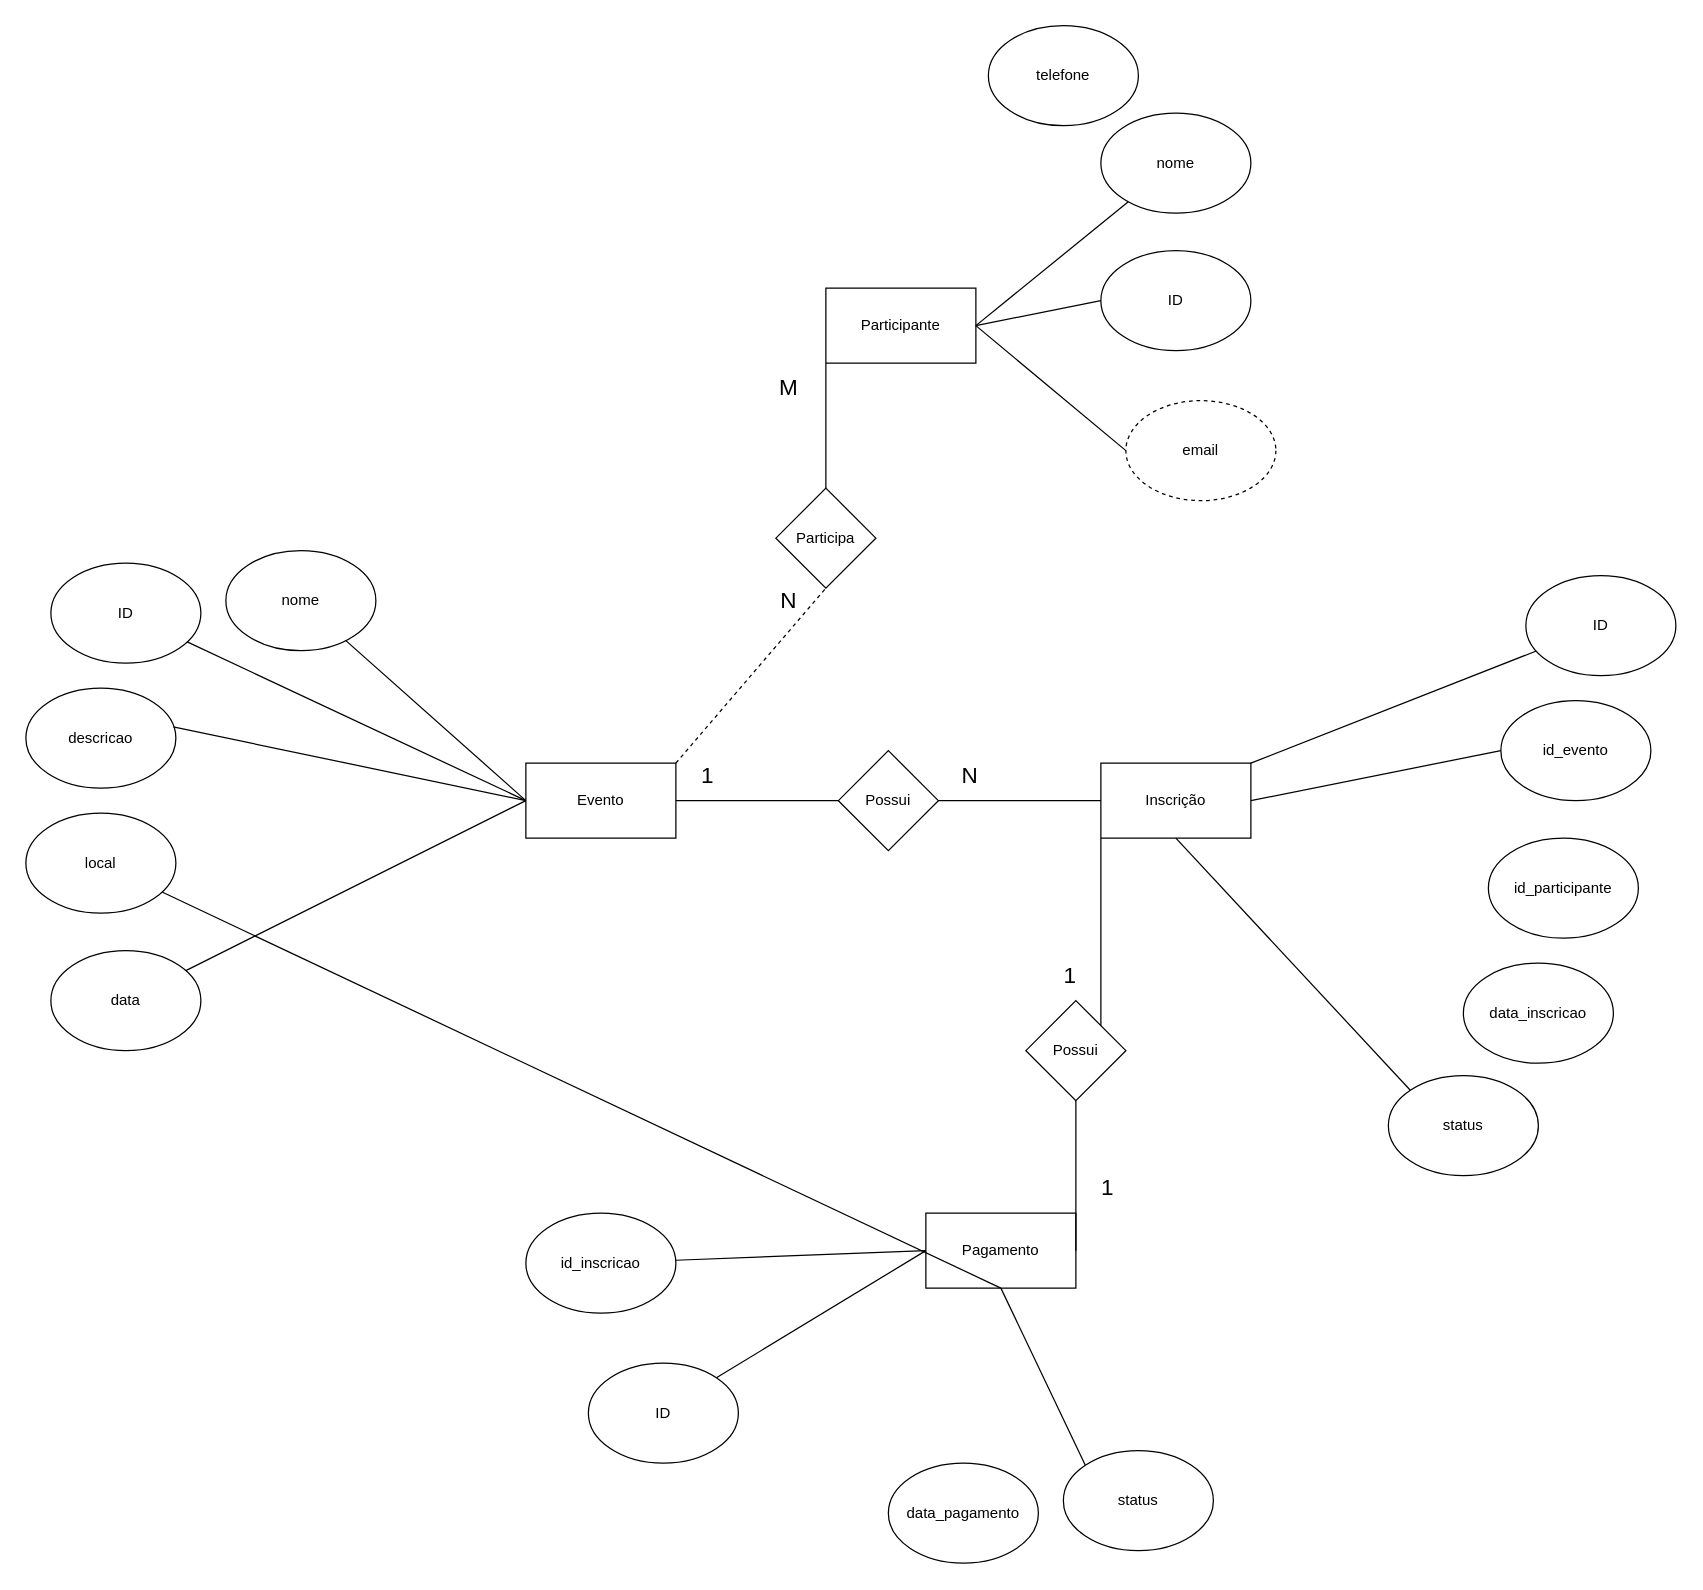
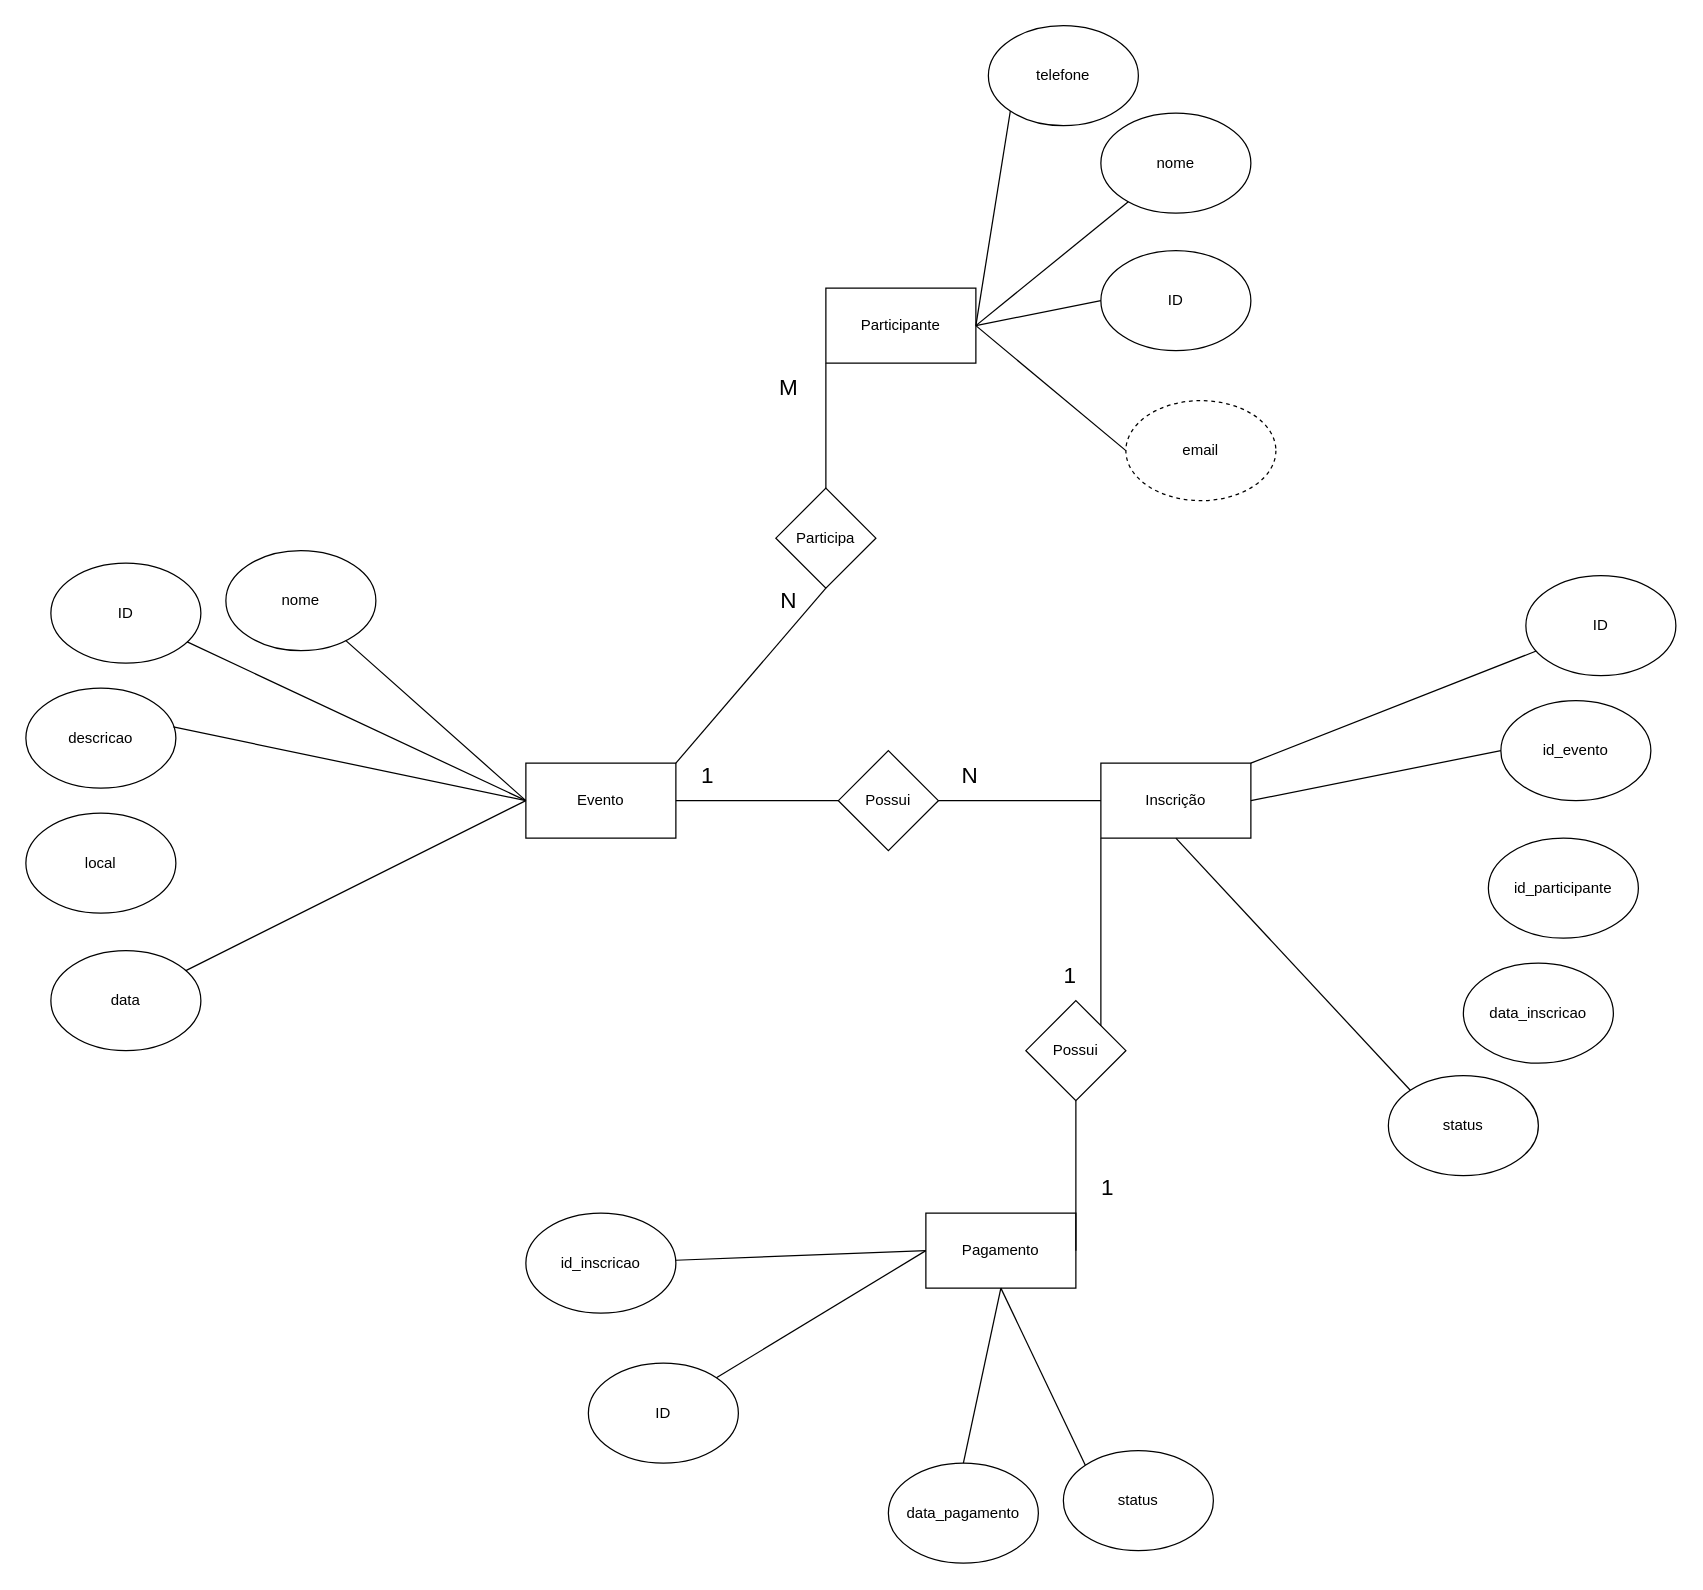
edge "telefone" -- "Participante": added
edge "Participa" -- "Evento": style dashed -> solid
edge "local" -- "Pagamento": now "data_pagamento" -- "Pagamento"
